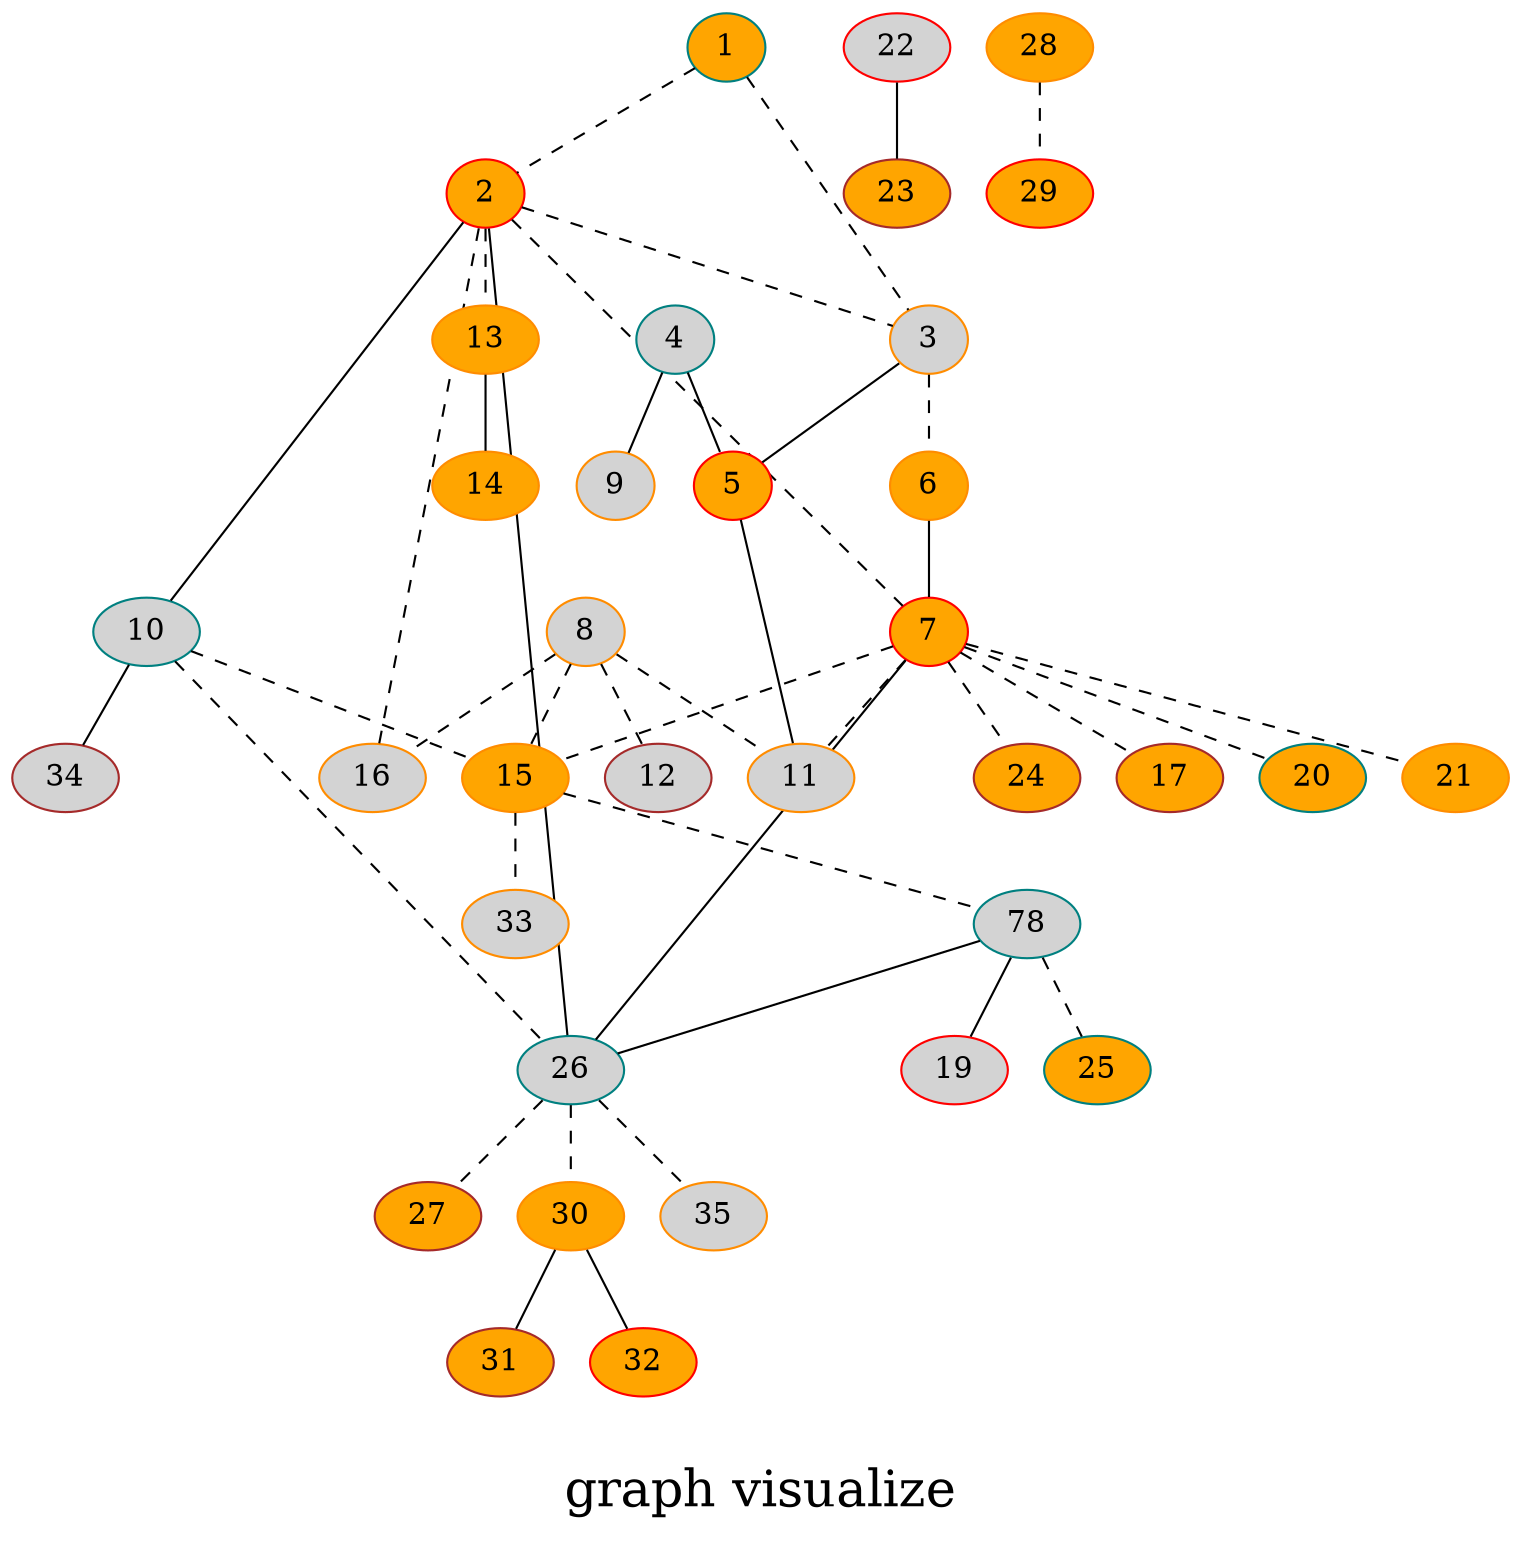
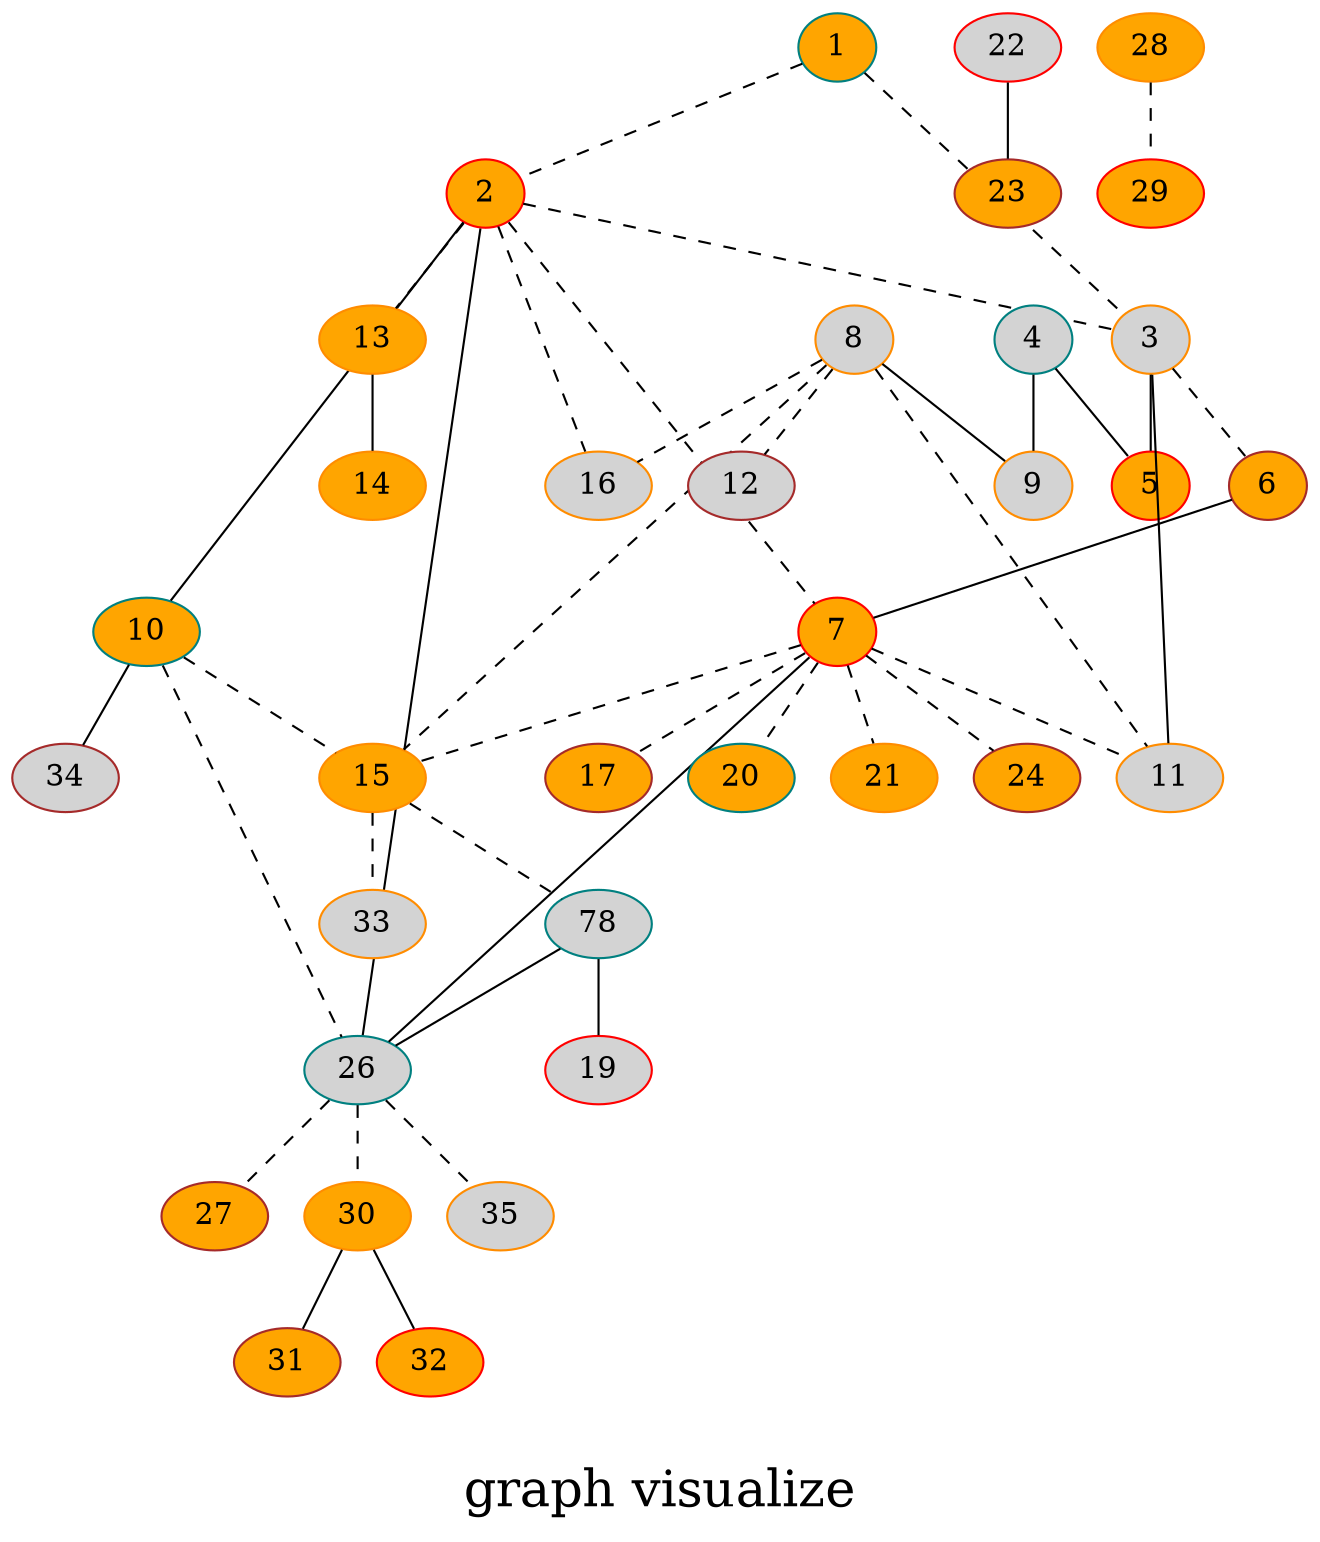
edge "8" -- "9": added
node "6": color darkorange -> brown
node "10": fillcolor lightgrey -> orange
edge "5" -- "11": now "3" -- "11"
node "25": removed
